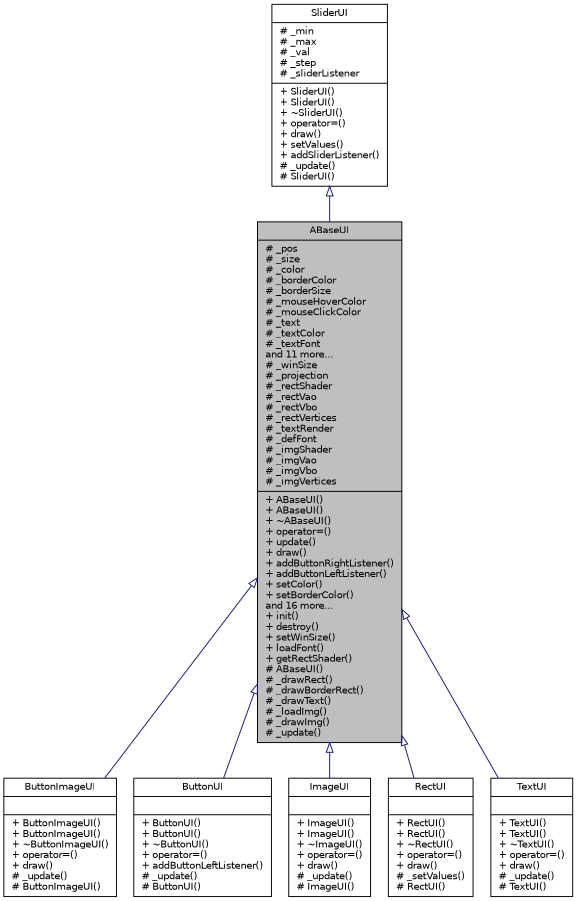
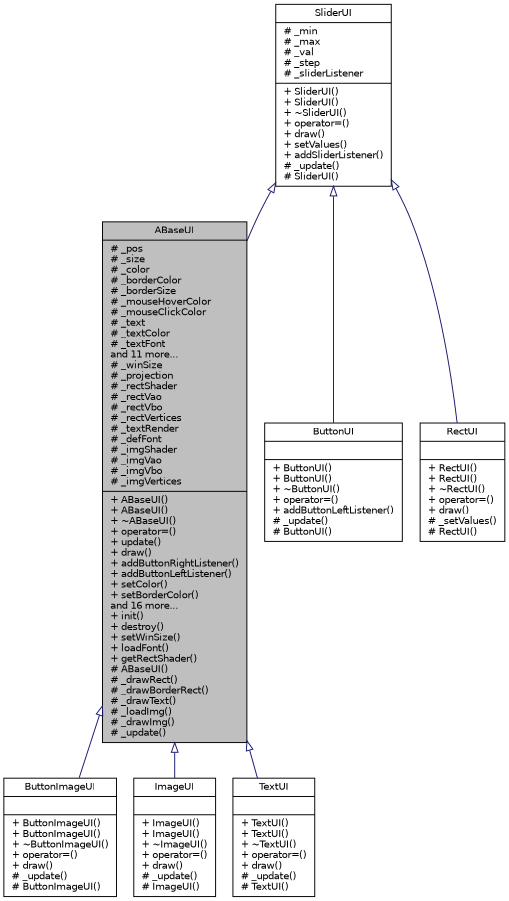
edge "ButtonUI" -> "ABaseUI": now "ButtonUI" -> "SliderUI"
edge "RectUI" -> "ABaseUI": now "RectUI" -> "SliderUI"
